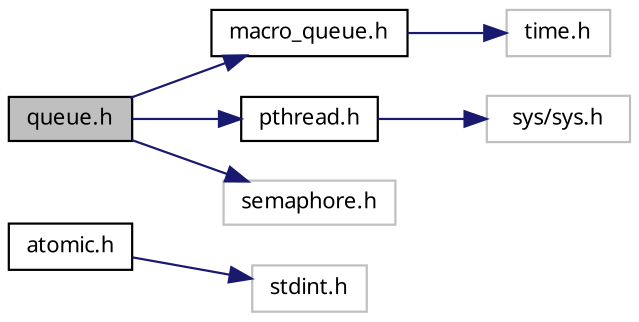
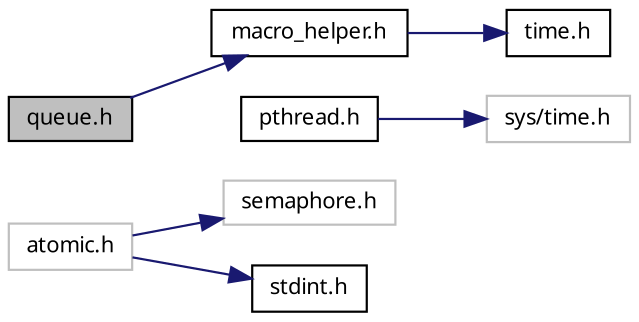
node "macro_queue.h": label "macro_queue.h" -> "macro_helper.h"
node "time.h": color grey75 -> black
edge "queue.h" -> "pthread.h": removed
node "sys/sys.h": label "sys/sys.h" -> "sys/time.h"
edge "queue.h" -> "semaphore.h": now "atomic.h" -> "semaphore.h"
node "atomic.h": color black -> grey75
node "stdint.h": color grey75 -> black
